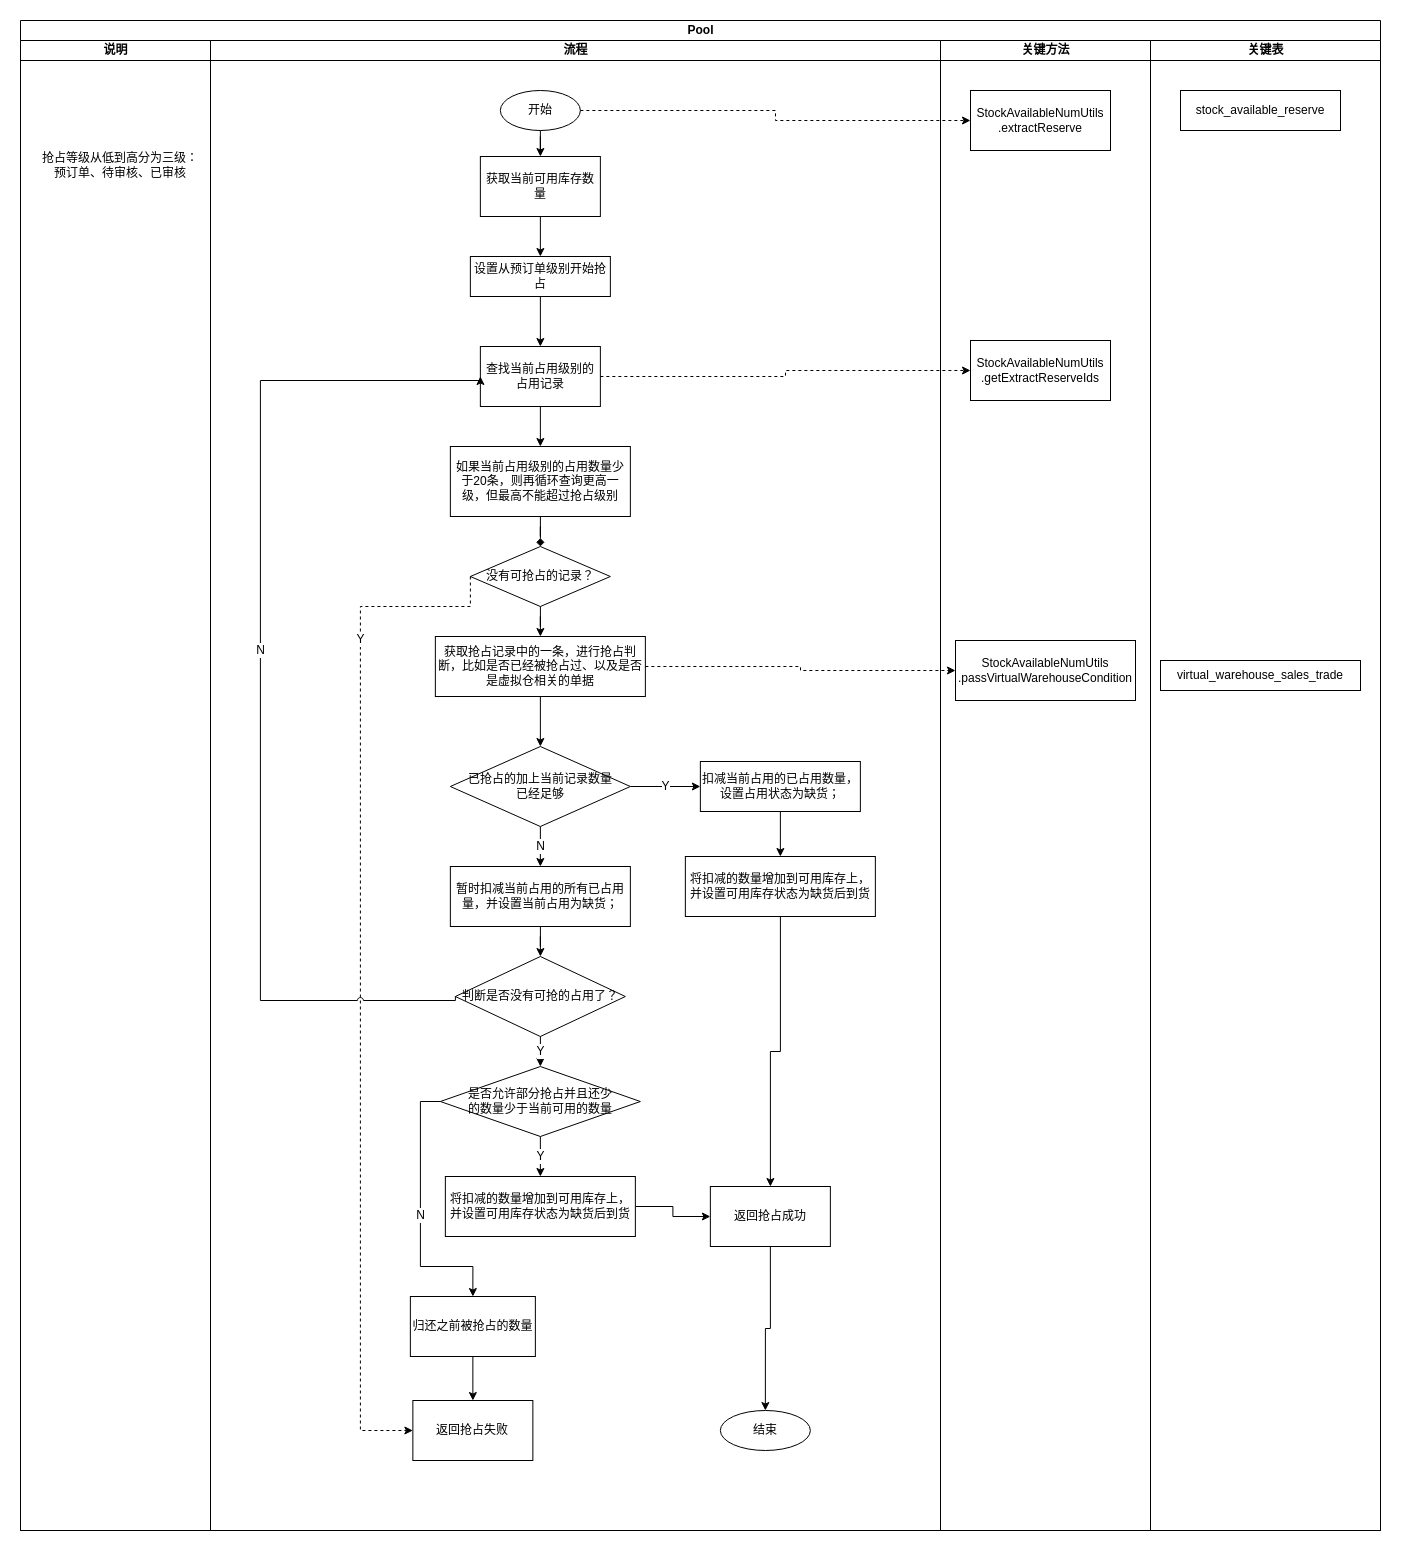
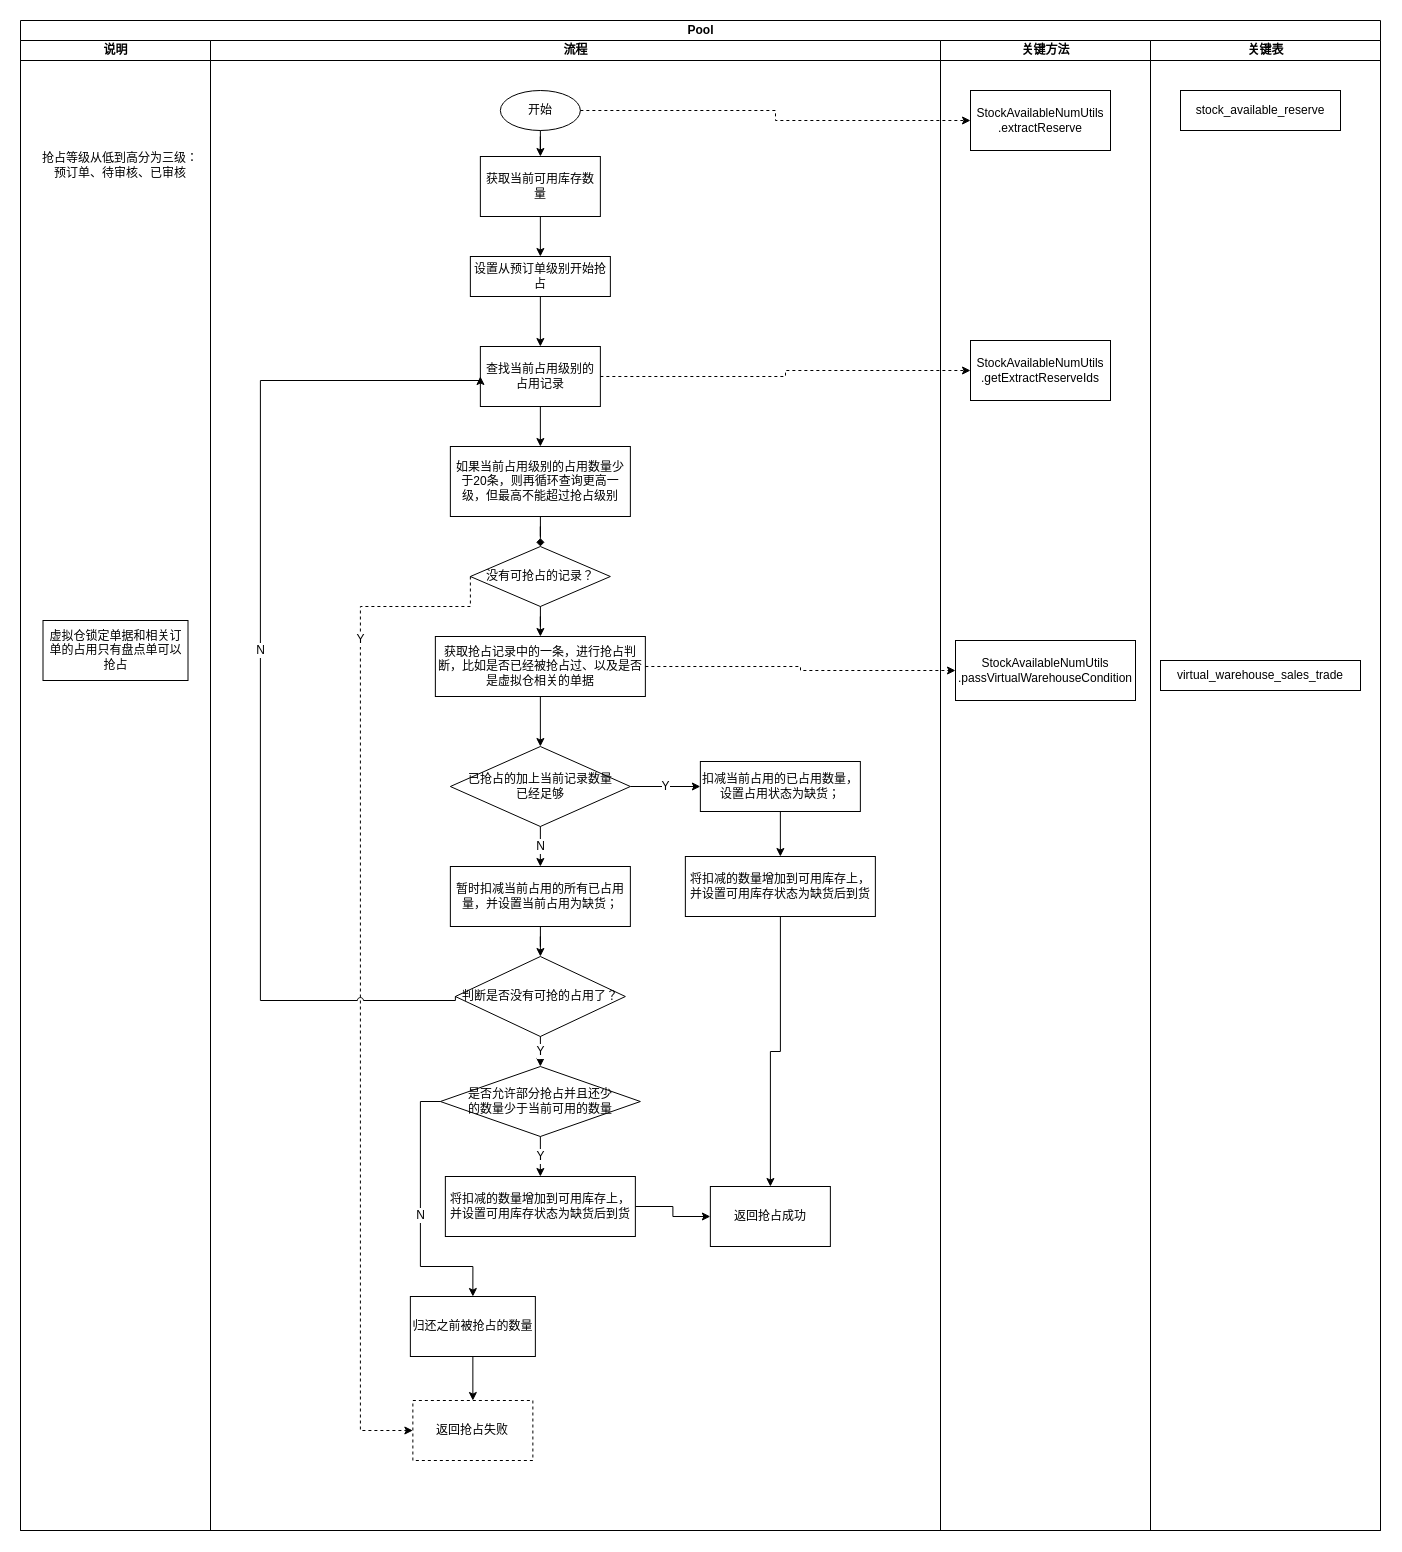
node "虚拟仓锁定单据和相关订单的占用只有盘点单可以抢占": added
edge "返回抢占成功" -> "结束": removed
node "返回抢占失败": style solid -> dashed
node "结束": removed
